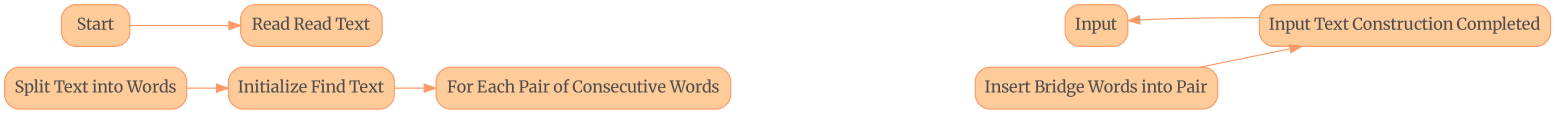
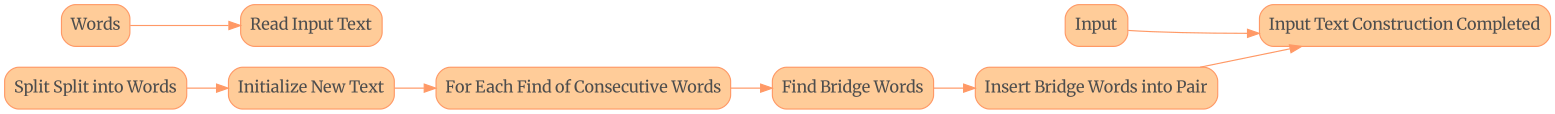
edge "Input Text Construction Completed" -> "Input": reversed
node "Start": label "Start" -> "Words"
node "Read Read Text": label "Read Read Text" -> "Read Input Text"
node "Split Text into Words": label "Split Text into Words" -> "Split Split into Words"
node "Initialize Find Text": label "Initialize Find Text" -> "Initialize New Text"
node "For Each Pair of Consecutive Words": label "For Each Pair of Consecutive Words" -> "For Each Find of Consecutive Words"
node "Find Bridge Words": added
